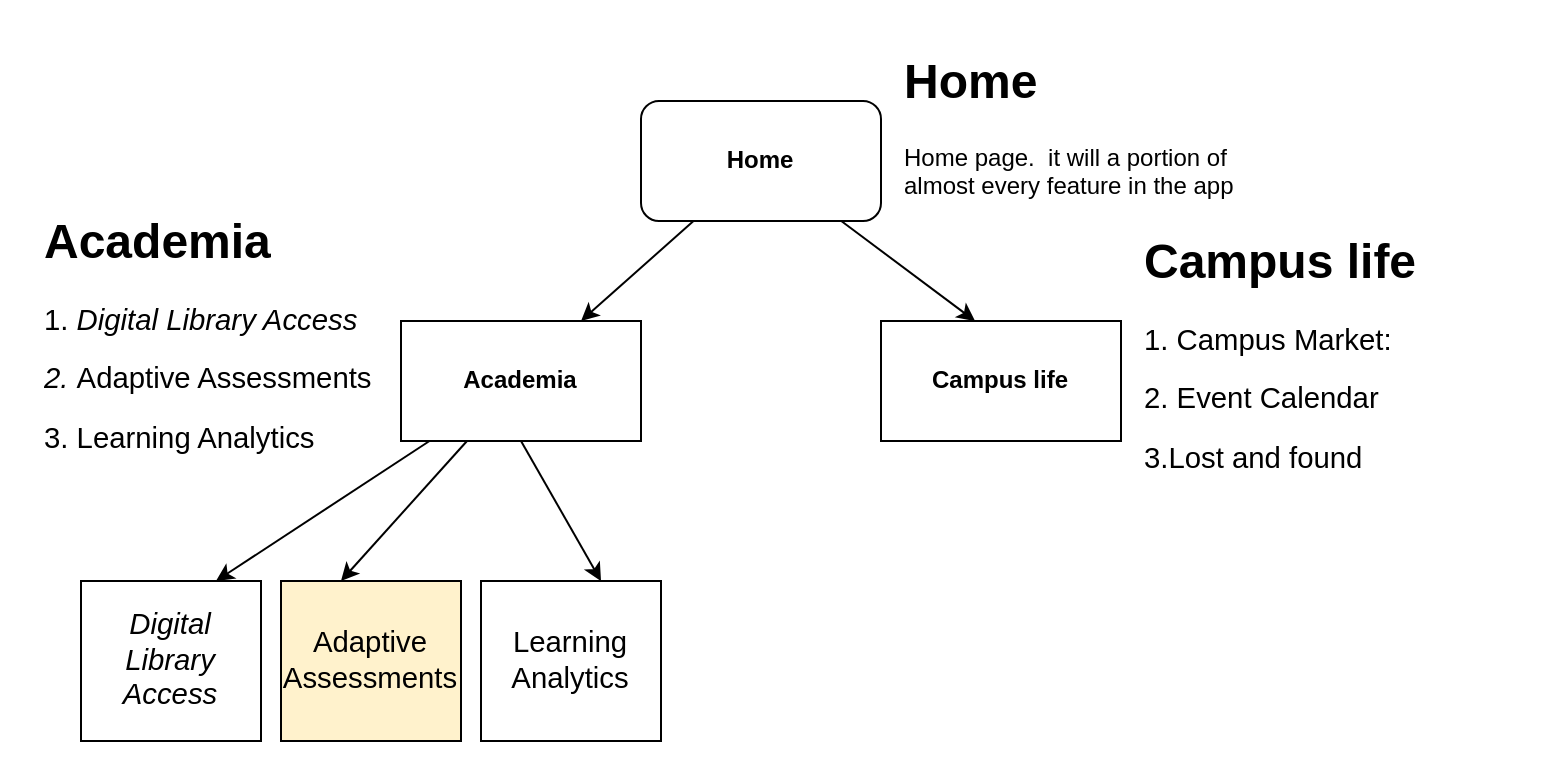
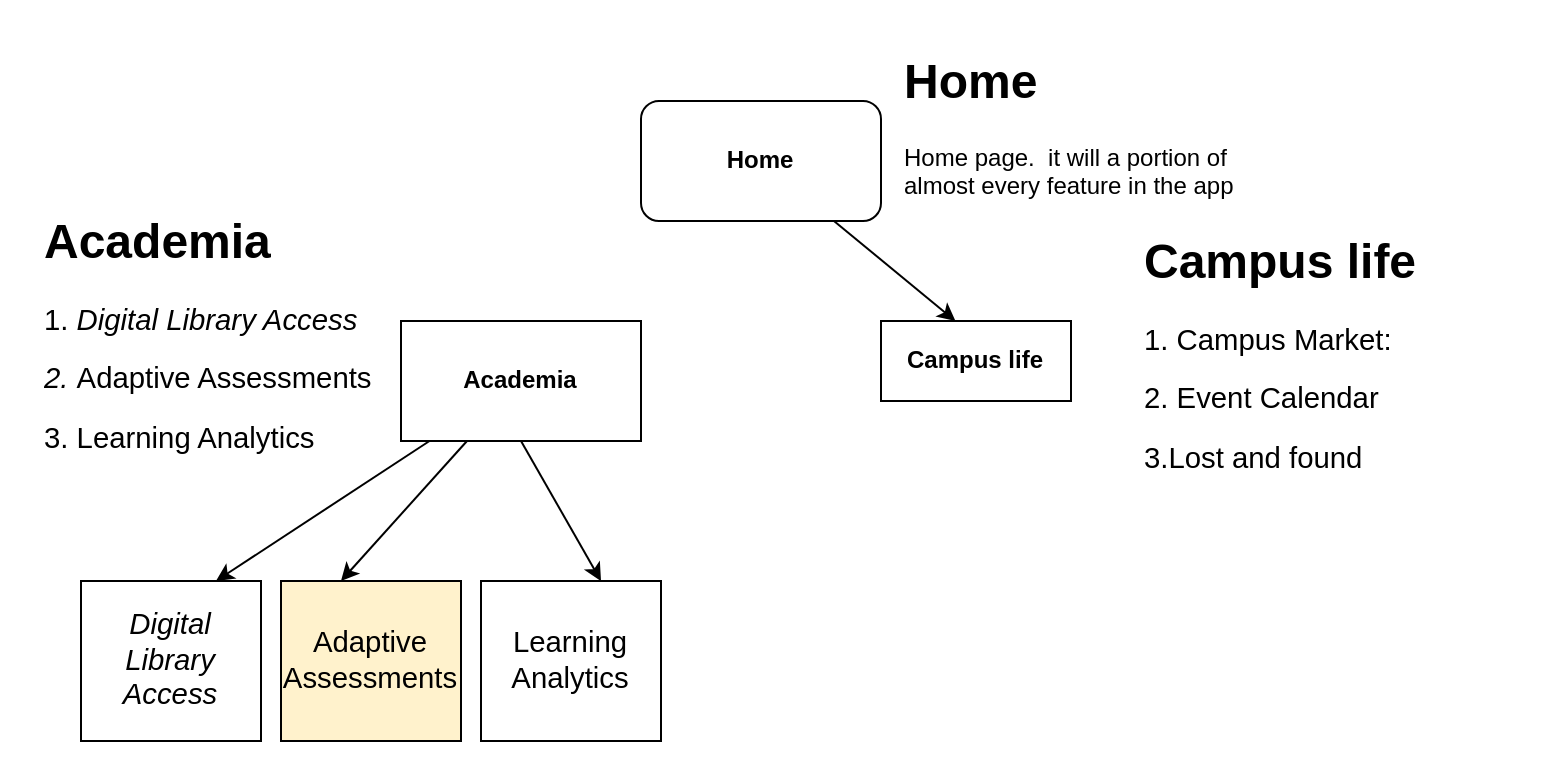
edge "Home" -> "Academia": removed
node "Campus life": size 240x120 -> 190x80
